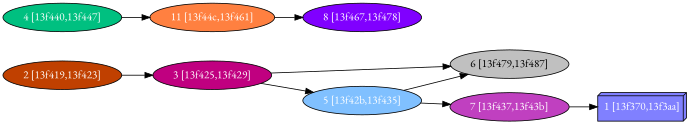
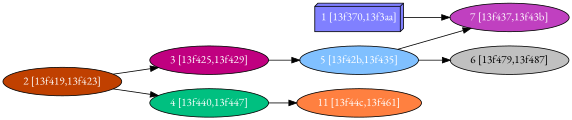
node "8 [13f467,13f478]": removed
edge "3 [13f425,13f429]" -> "6 [13f479,13f487]": removed
edge "2 [13f419,13f423]" -> "4 [13f440,13f447]": added
edge "7 [13f437,13f43b]" -> "1 [13f370,13f3aa]": reversed
